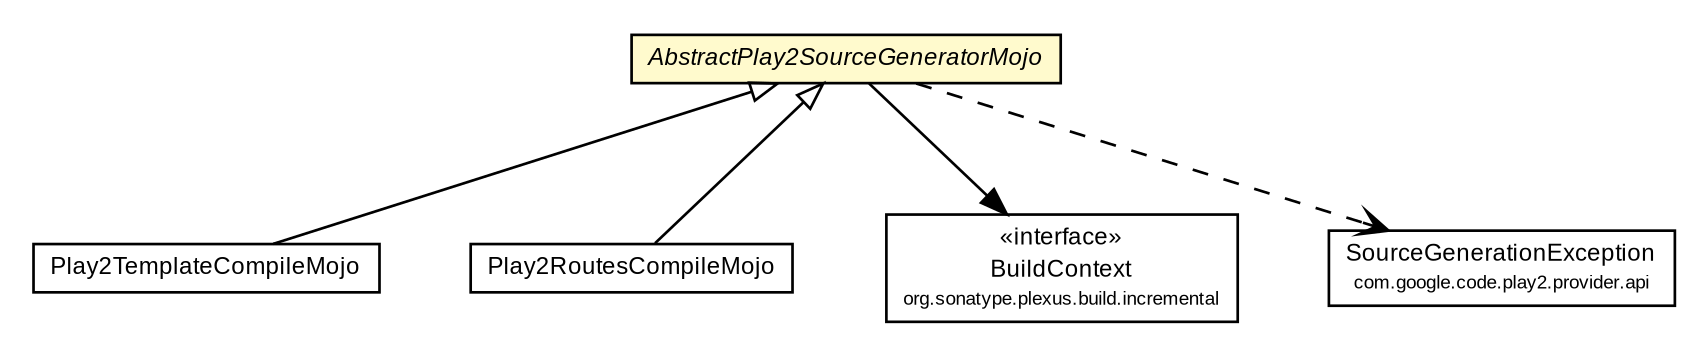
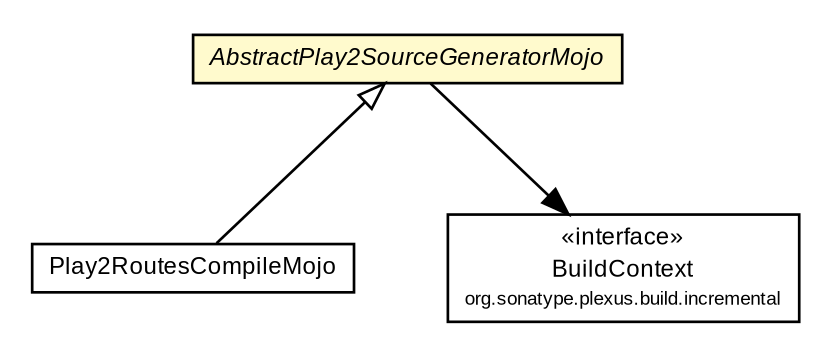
node "Play2TemplateCompileMojo": removed
node "SourceGenerationException": removed
